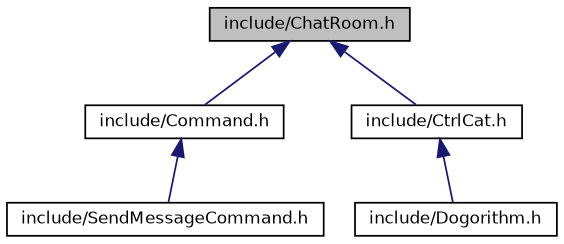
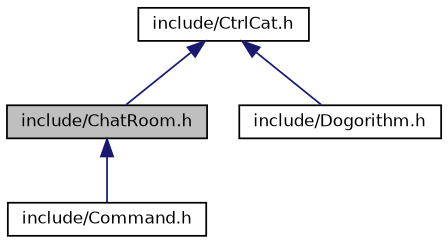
edge "include/CtrlCat.h" -> "include/ChatRoom.h": reversed
node "include/SendMessageCommand.h": removed
